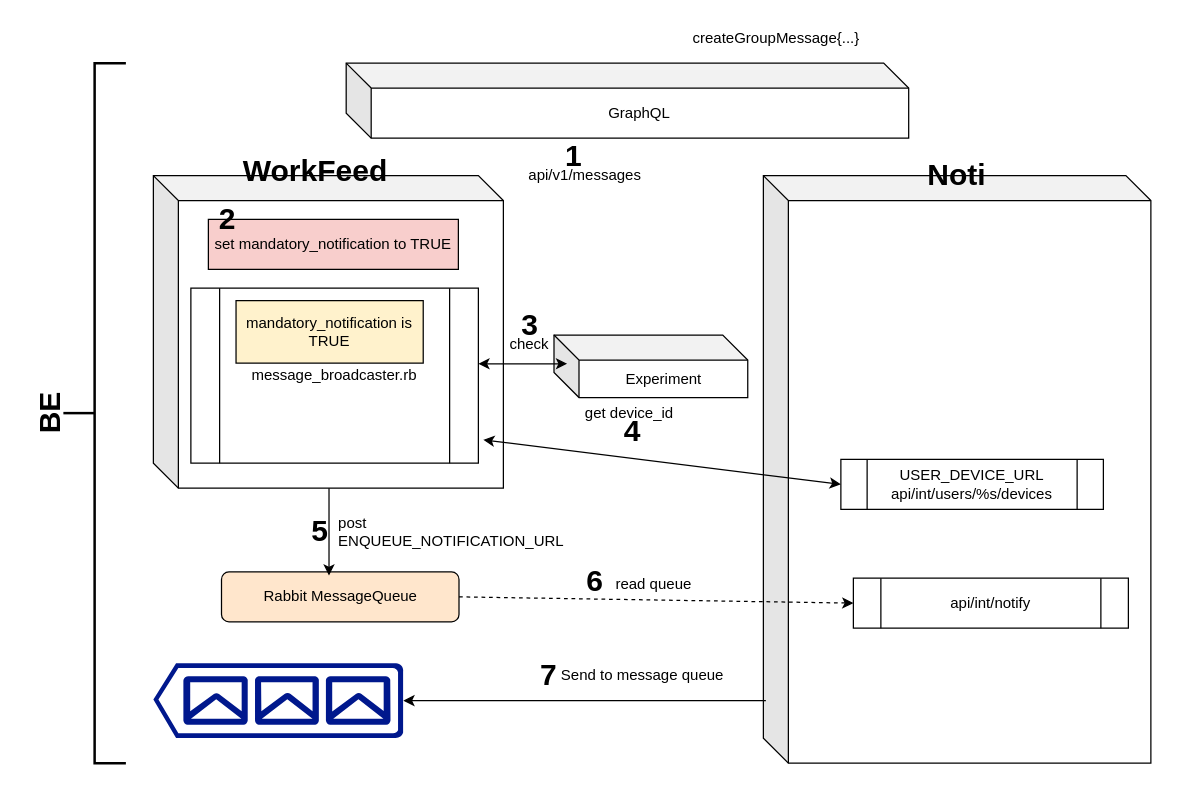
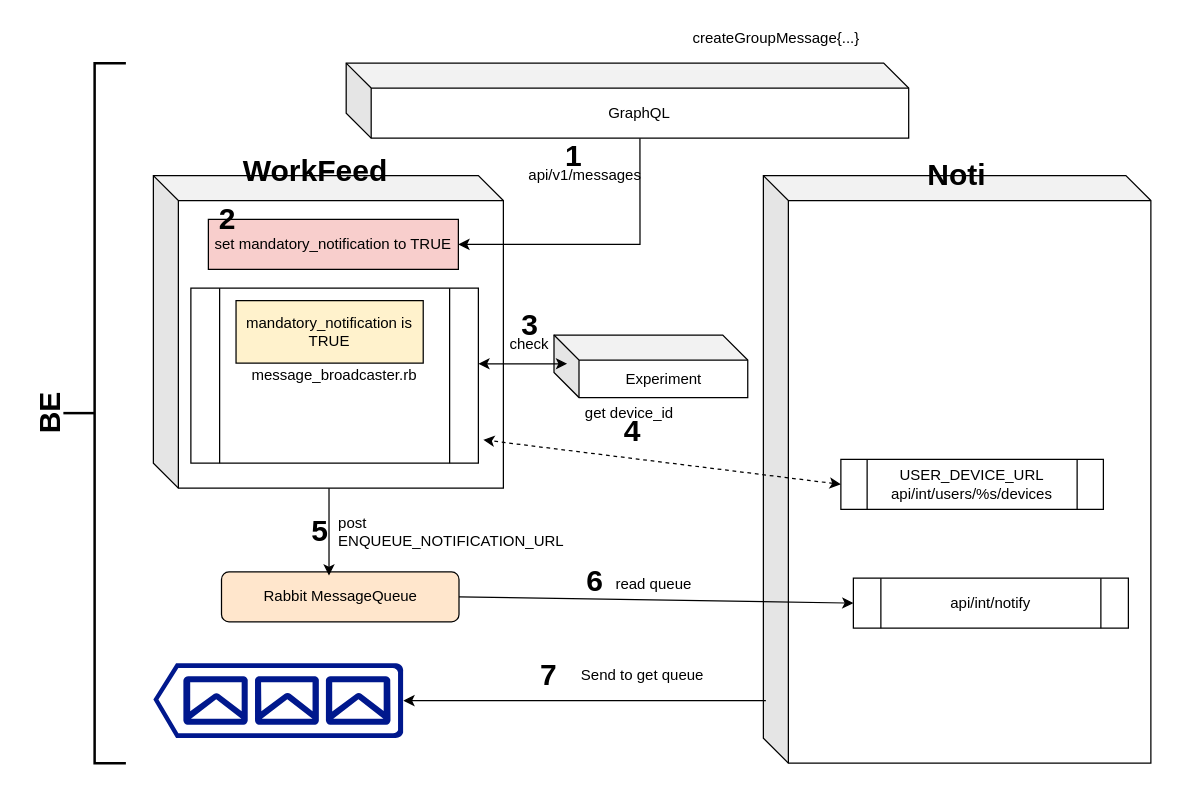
edge "GraphQL" -> "set mandatory_notification to TRUE": added
edge "message_broadcaster.rb" -- "USER_DEVICE_URL api/int/users/%s/devices": style solid -> dashed
edge "Rabbit MessageQueue" -> "api/int/notify": style dashed -> solid
node "Send to message queue": label "Send to message queue" -> "Send to get queue"
